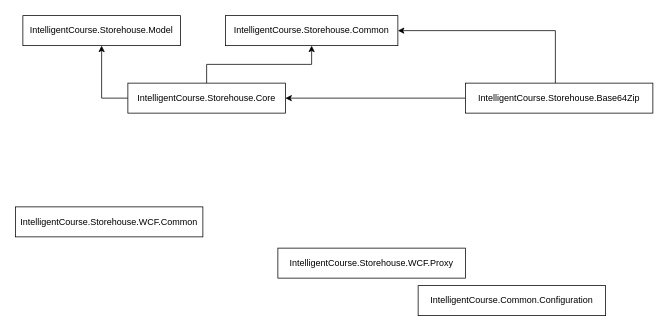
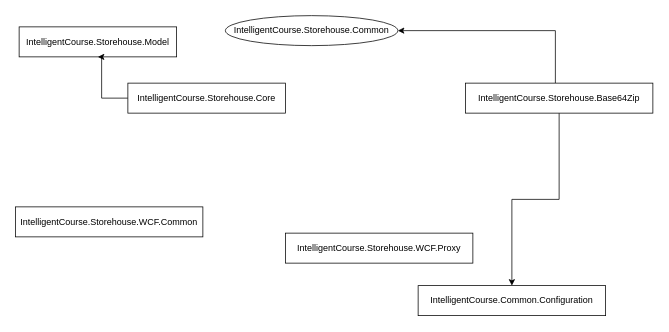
node "IntelligentCourse.Storehouse.Model": moved (102, 30) -> (98, 42)
node "IntelligentCourse.Storehouse.Common": shape rectangle -> ellipse
edge "IntelligentCourse.Storehouse.Core" -> "IntelligentCourse.Storehouse.Common": removed
edge "IntelligentCourse.Storehouse.Base64Zip" -> "IntelligentCourse.Storehouse.Core": now "IntelligentCourse.Storehouse.Base64Zip" -> "IntelligentCourse.Common.Configuration"
node "IntelligentCourse.Storehouse.WCF.Proxy": moved (372, 263) -> (379, 248)
